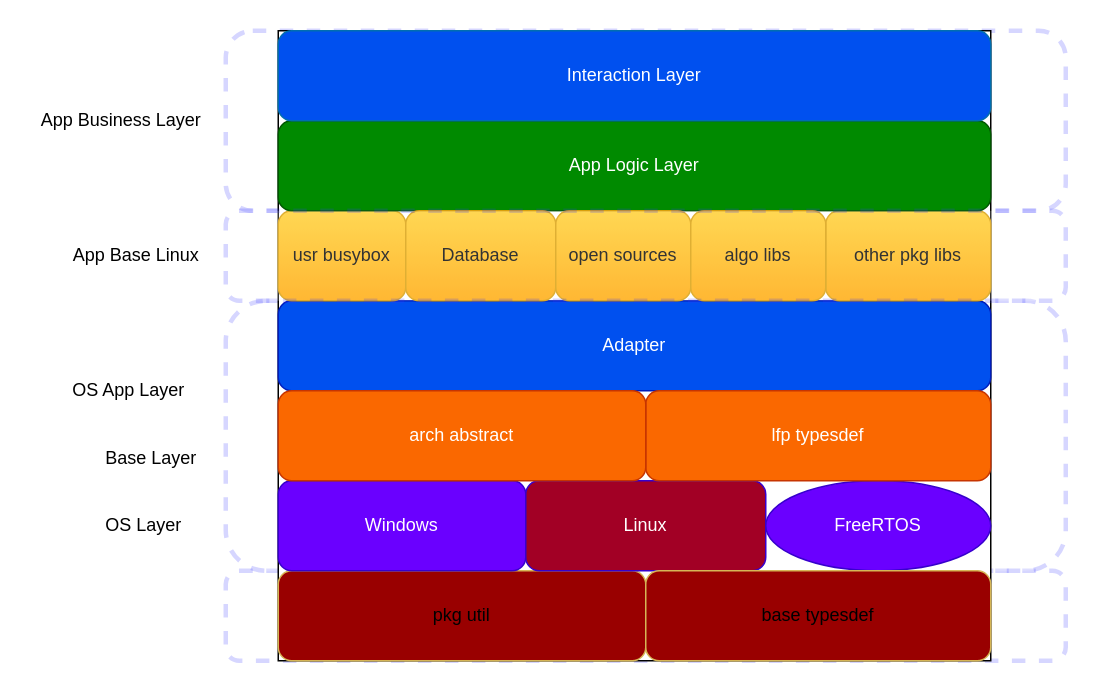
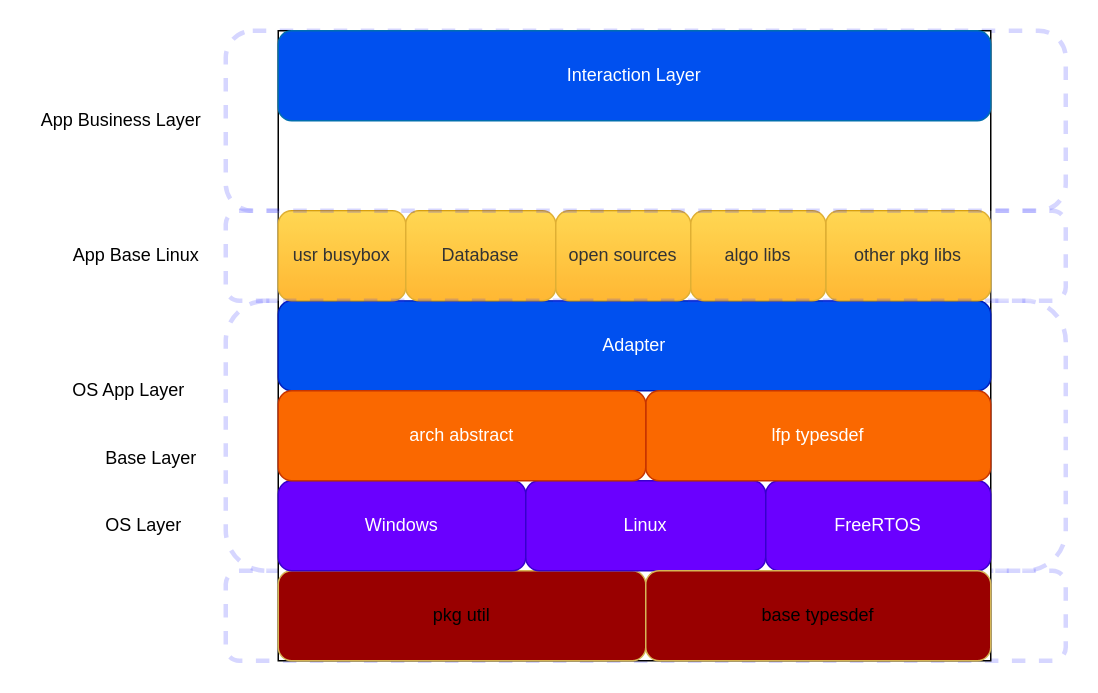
node "App Logic Layer": removed
node "Linux": fillcolor #a20025 -> #6a00ff
node "FreeRTOS": shape ellipse -> rounded rectangle
